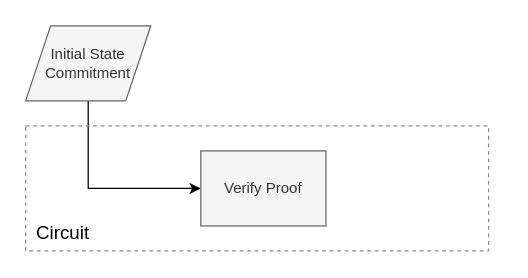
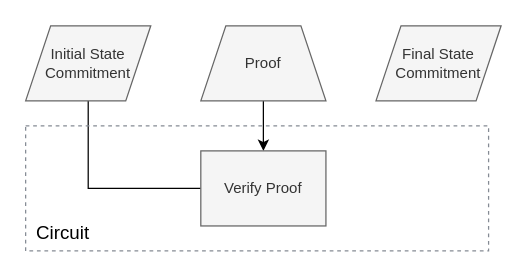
node "Proof": added
node "Final State Commitment": added
edge "Proof" -> "Verify Proof": added
edge "Initial State Commitment" -> "Verify Proof": arrowhead classic -> none
